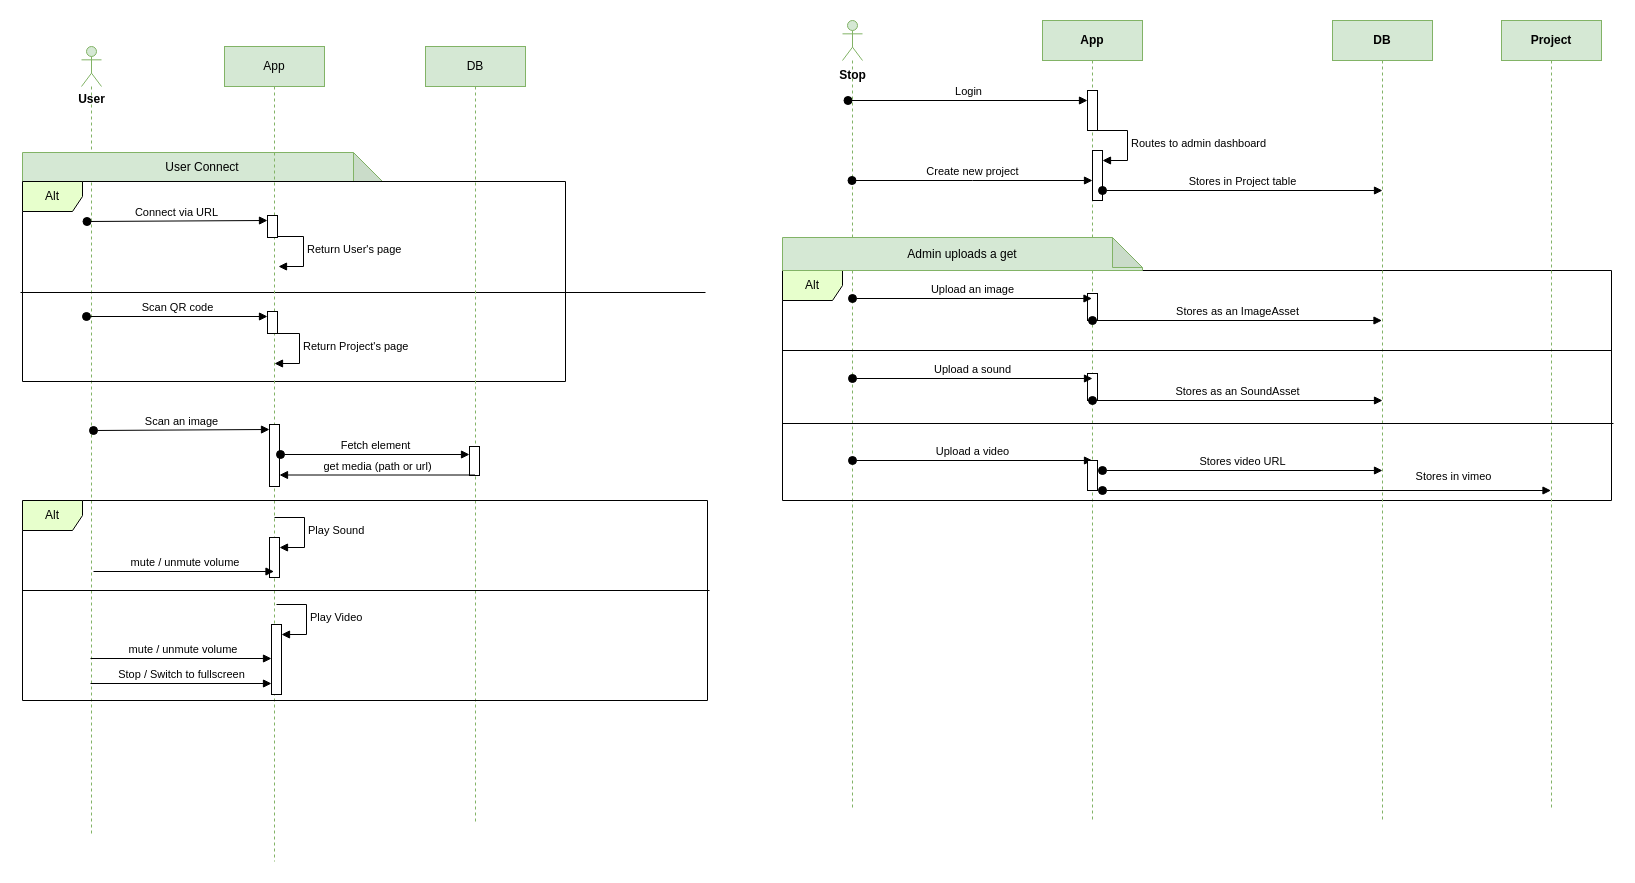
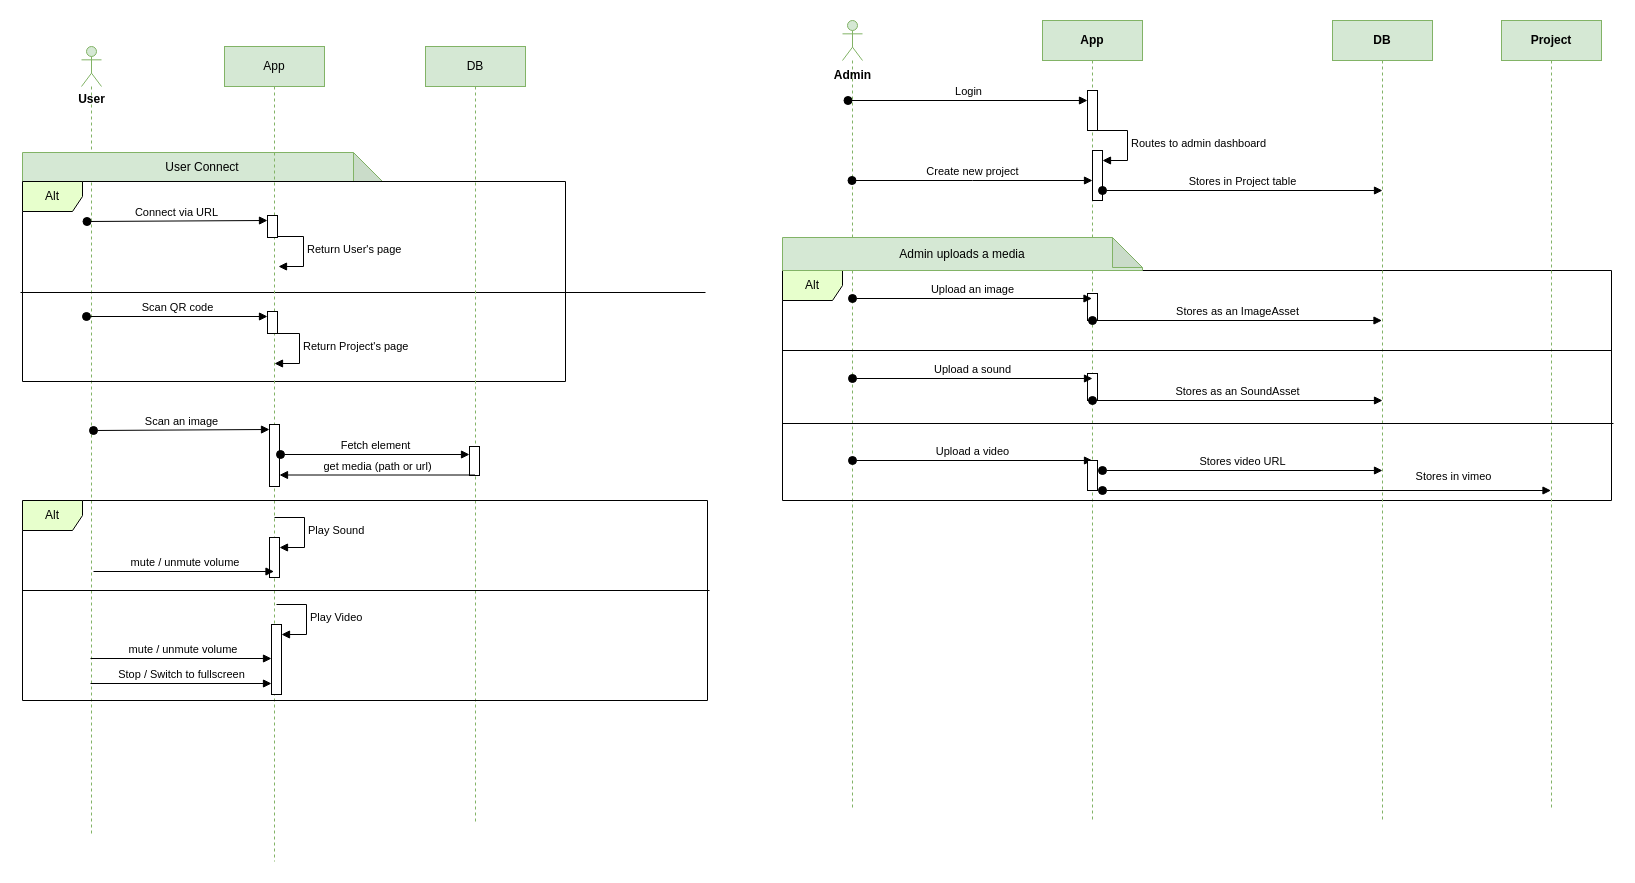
node "Stop": label "Stop" -> "Admin"
node "Admin uploads a get": label "Admin uploads a get" -> "Admin uploads a media"
